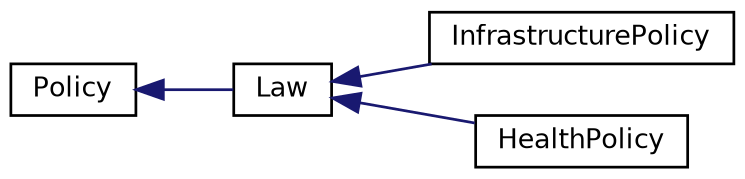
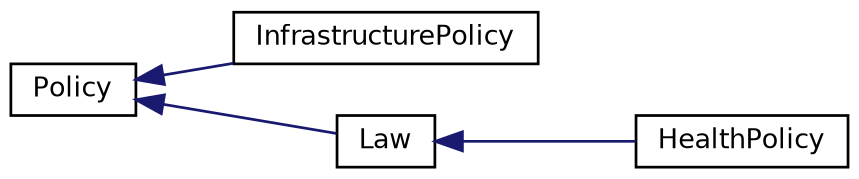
edge "InfrastructurePolicy" -> "Law": now "InfrastructurePolicy" -> "Policy"
